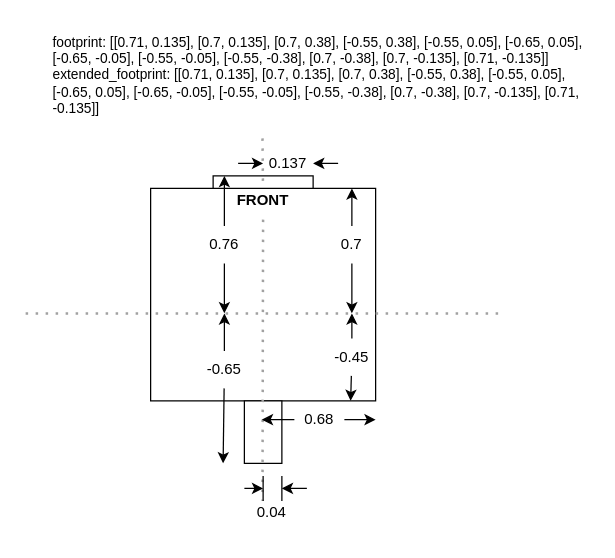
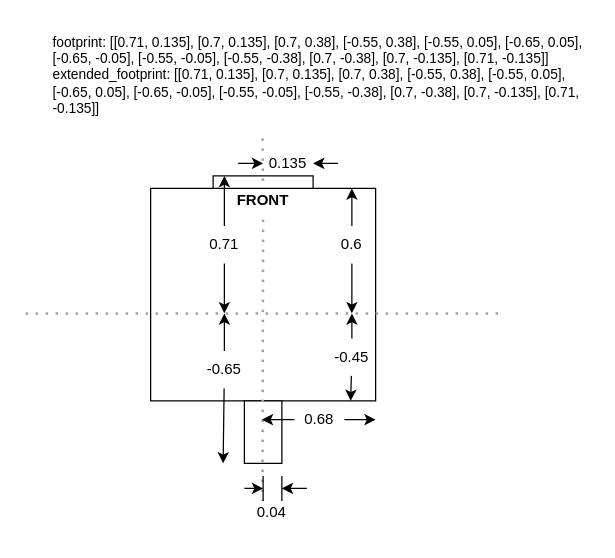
node "0.137": label "0.137" -> "0.135"
node "0.76": label "0.76" -> "0.71"
node "0.7": label "0.7" -> "0.6"
